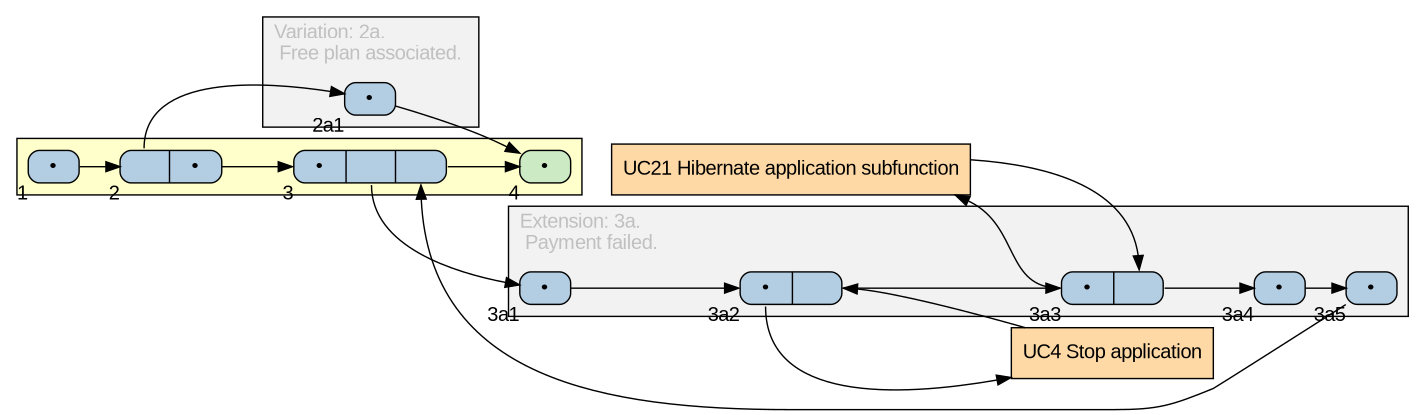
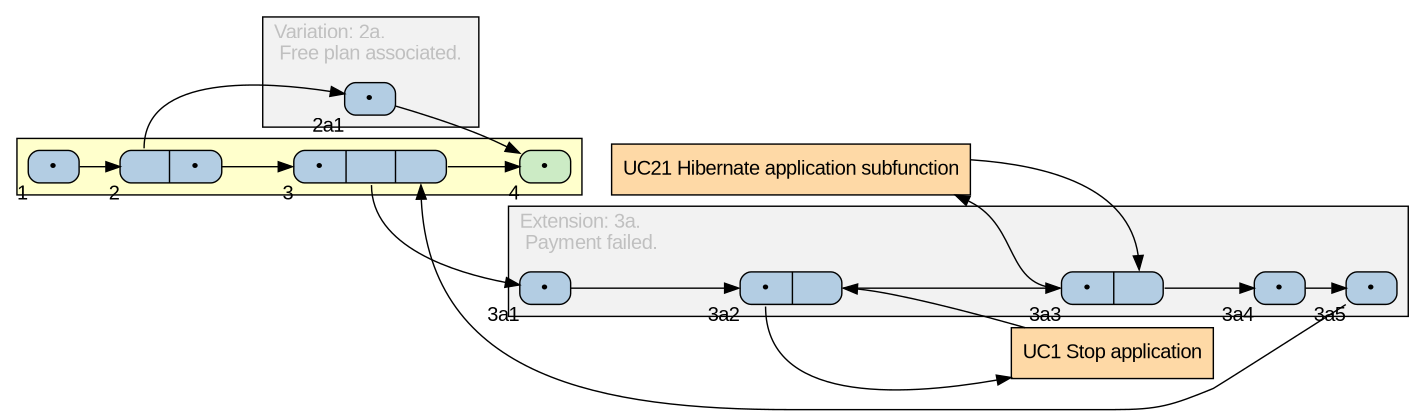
node "UC4 Stop application": label "UC4 Stop application" -> "UC1 Stop application"
